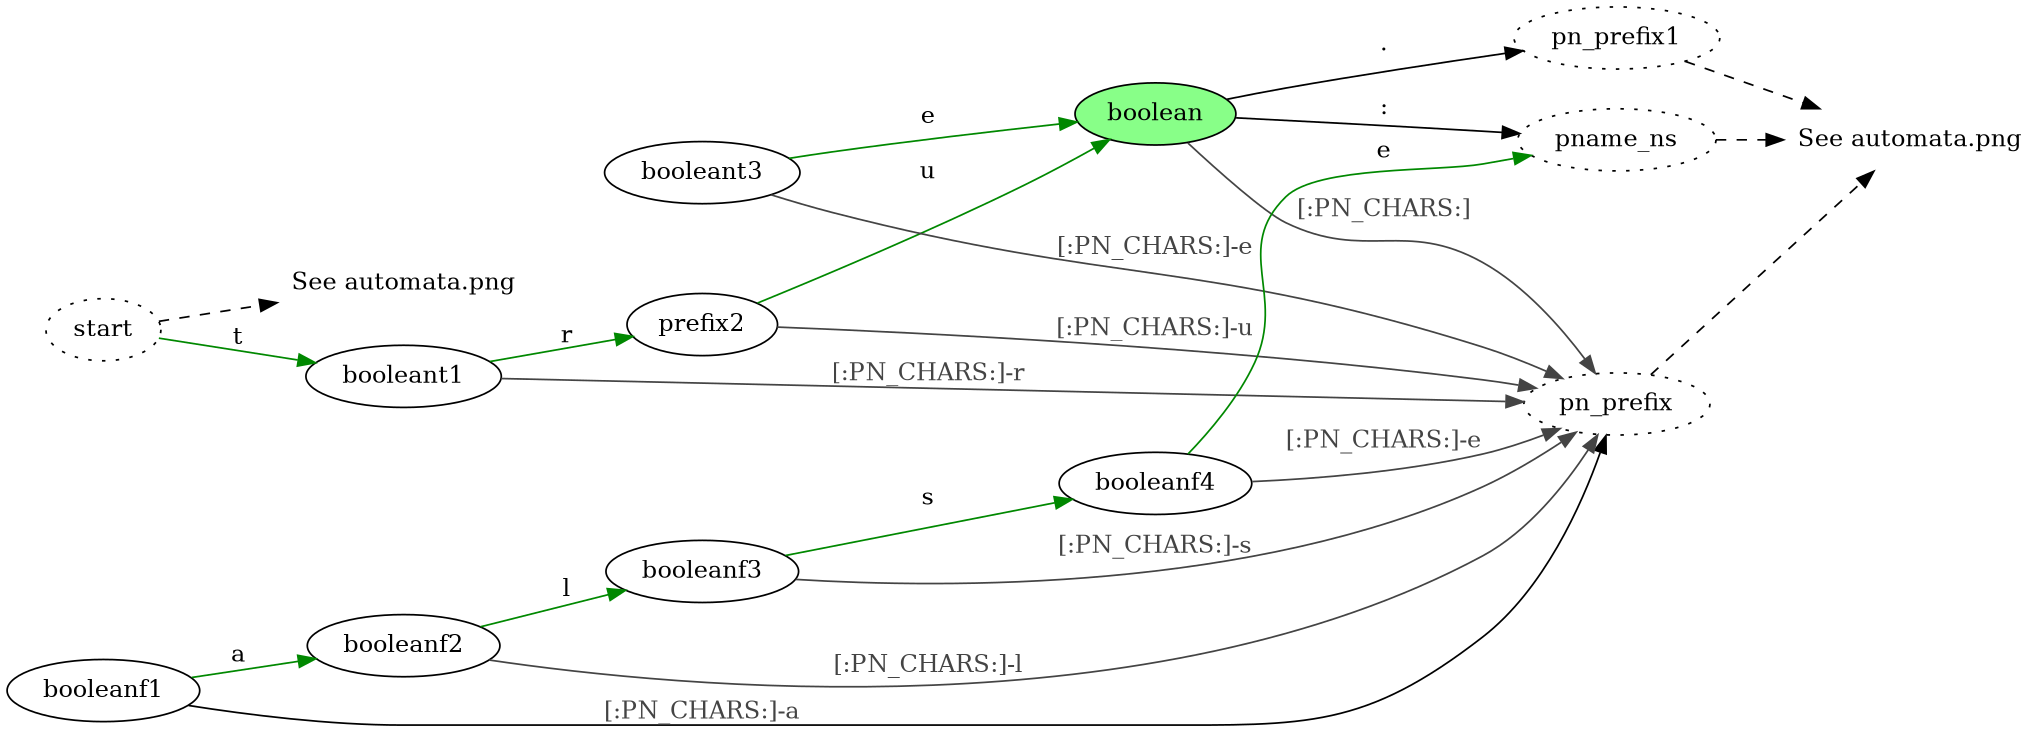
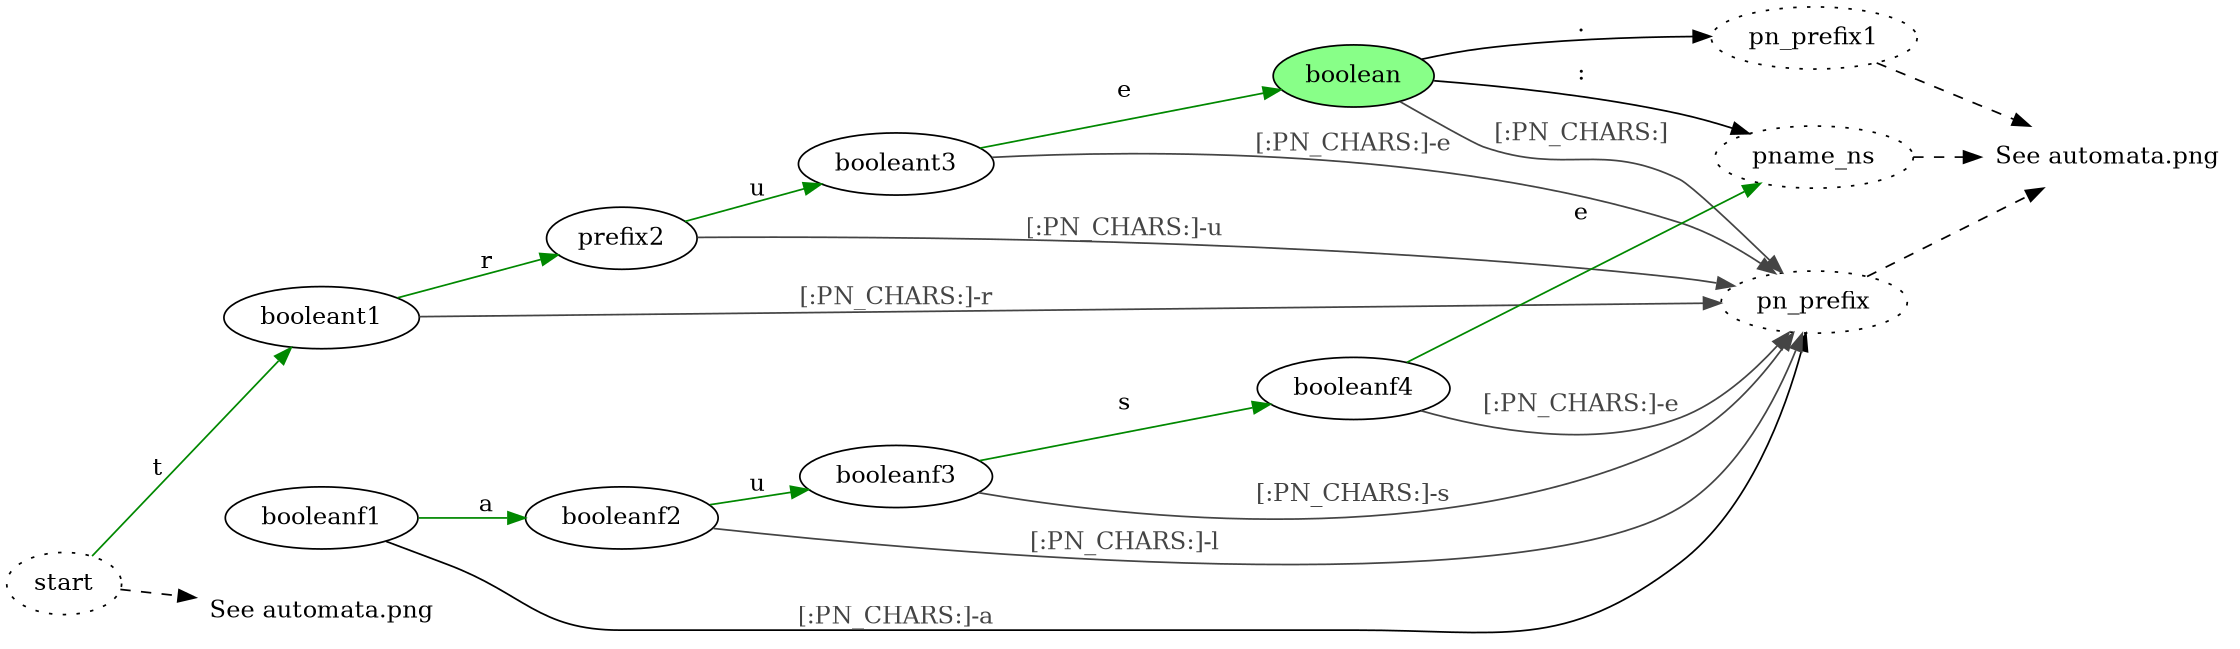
edge "prefix2" -> "boolean": now "prefix2" -> "booleant3"
edge "booleanf2" -> "booleanf3": label "l" -> "u"
